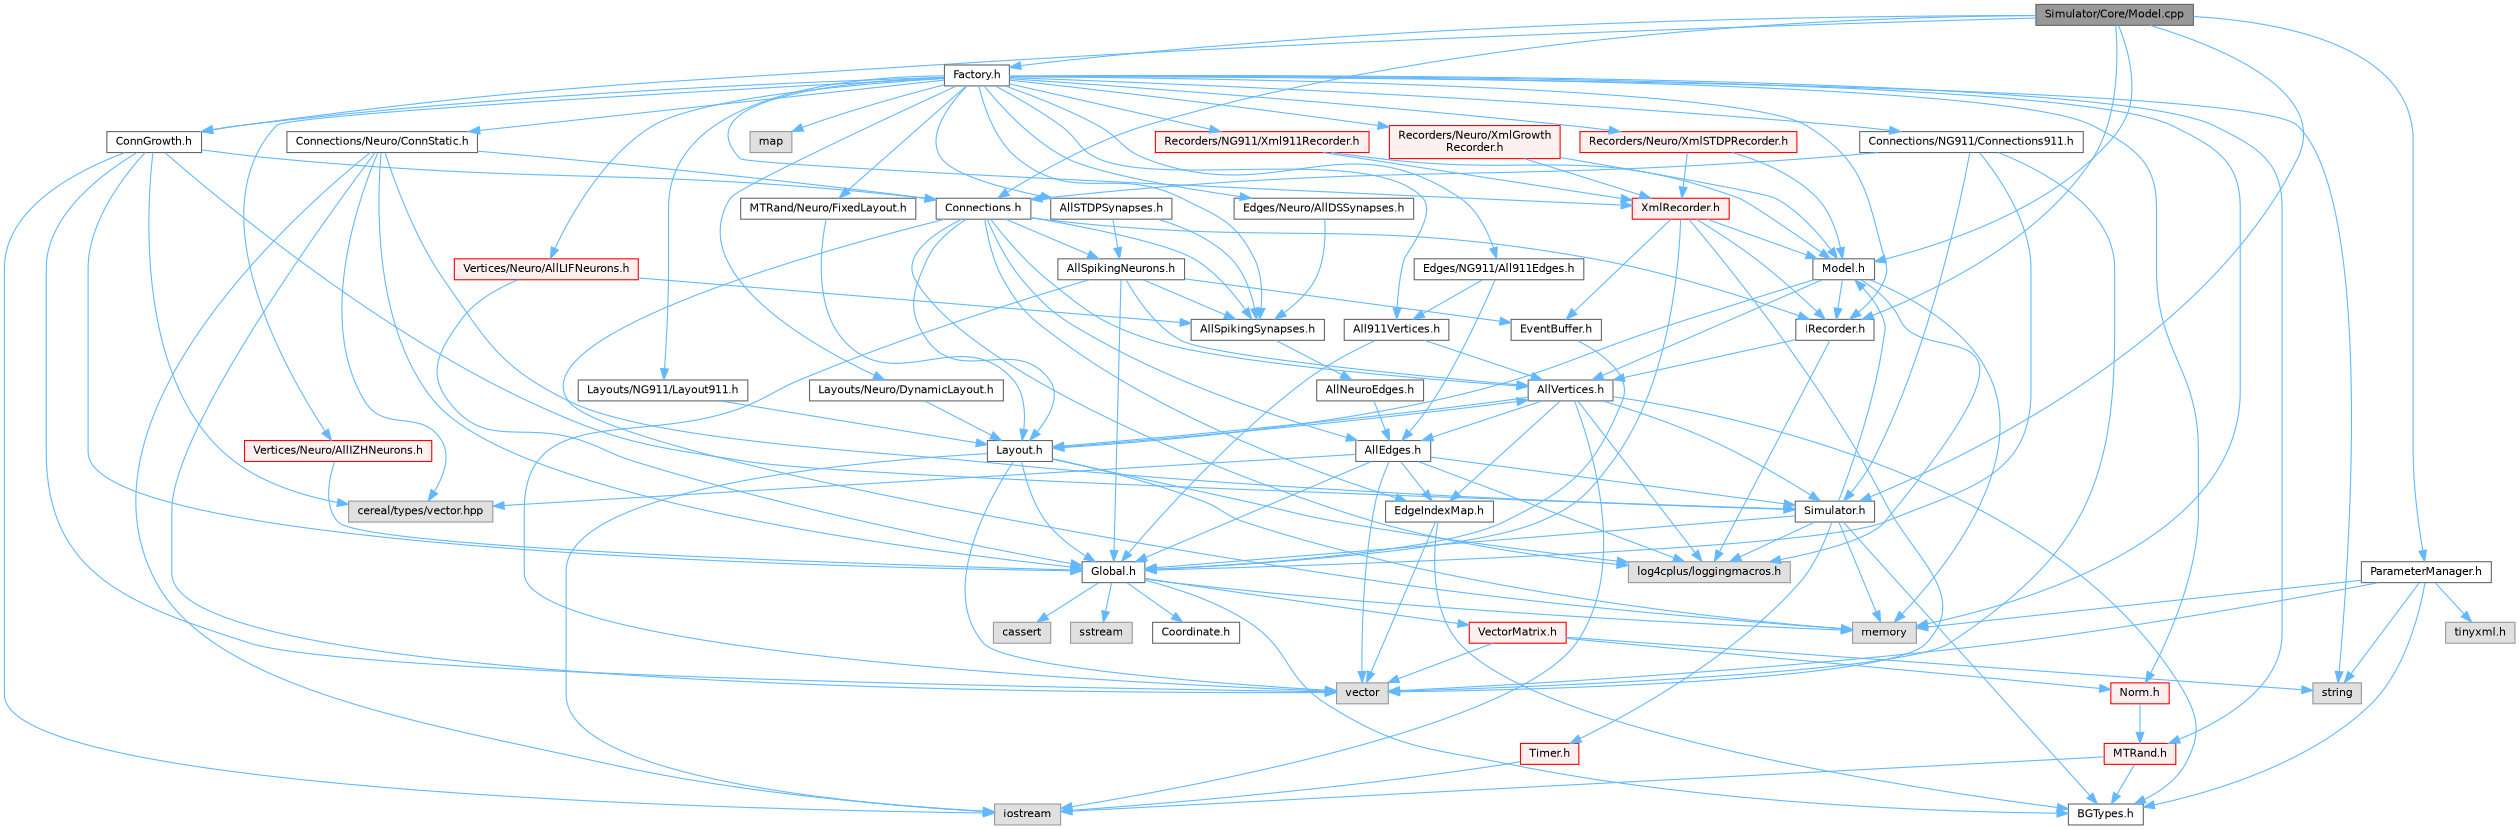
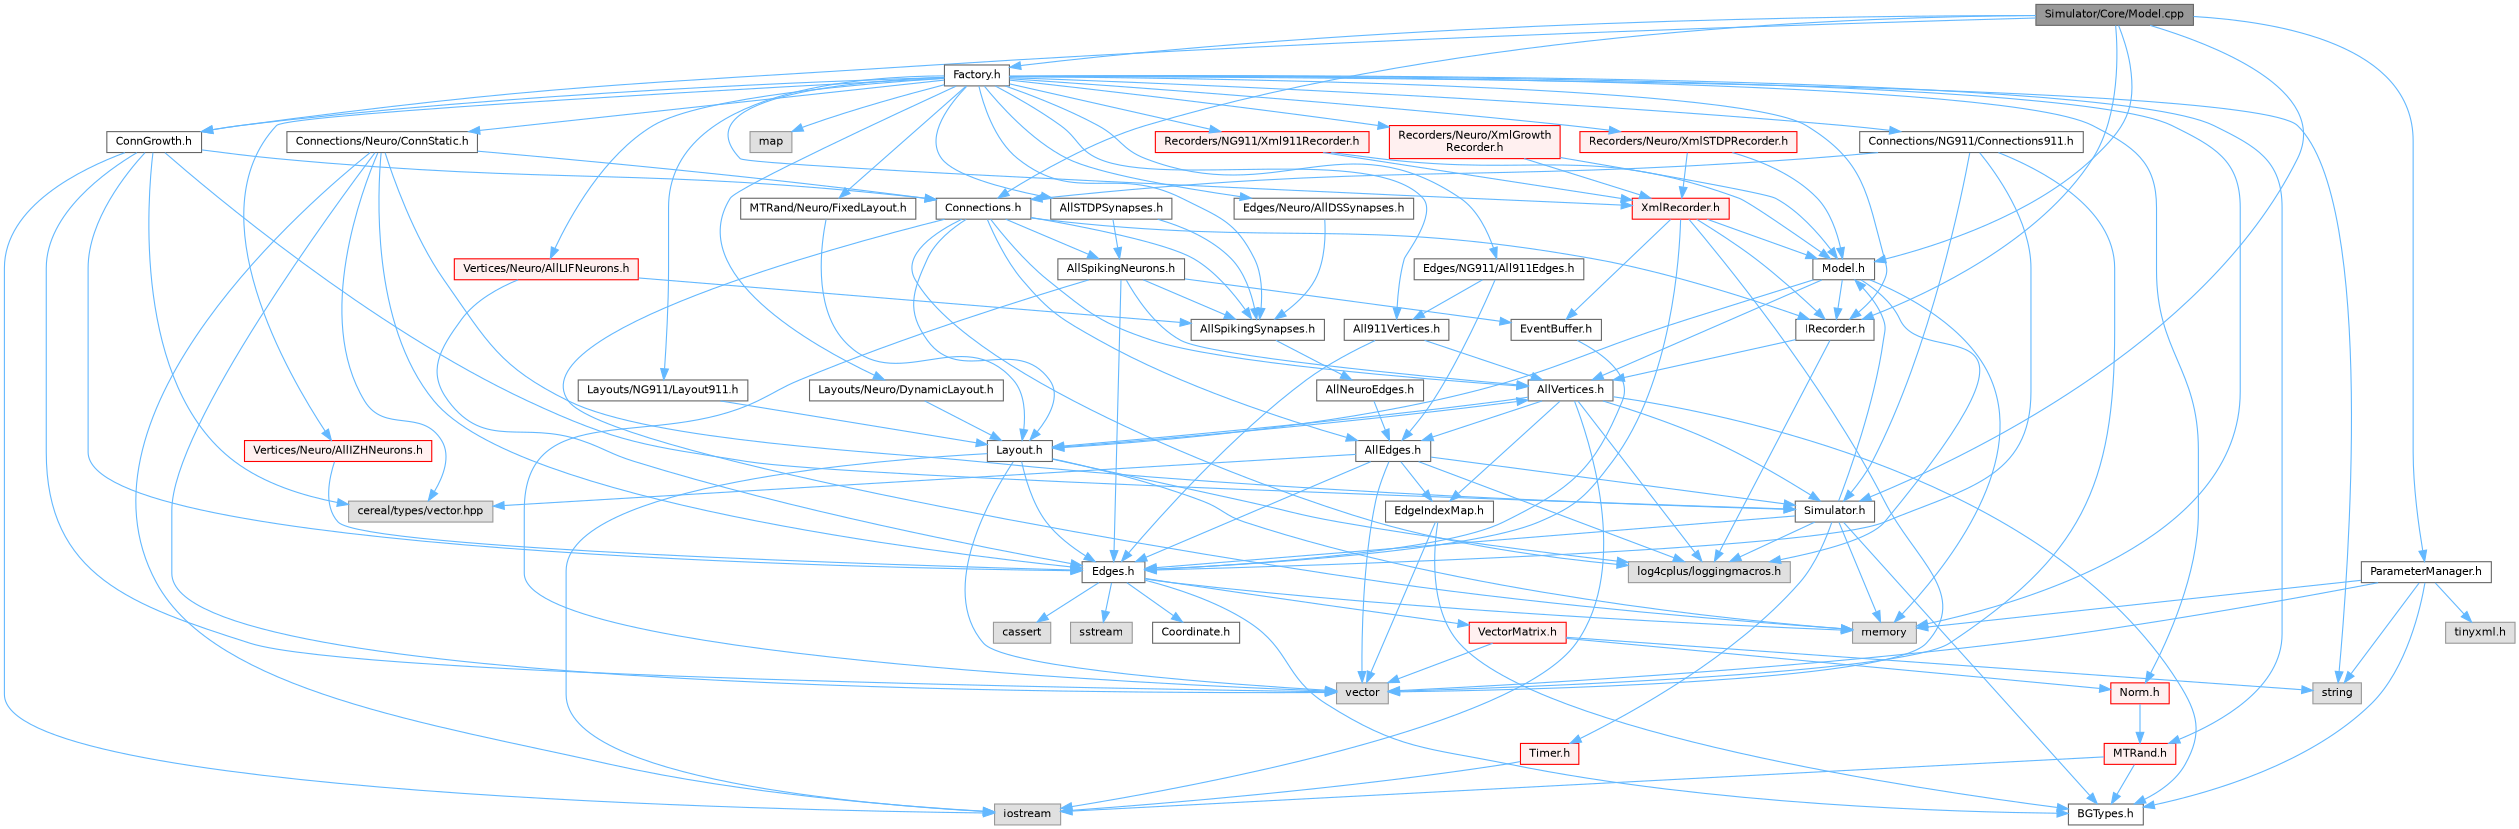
edge "Connections.h" -> "EdgeIndexMap.h": removed
node "Global.h": label "Global.h" -> "Edges.h"
